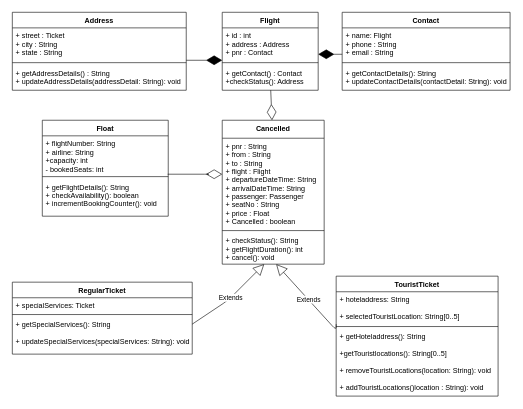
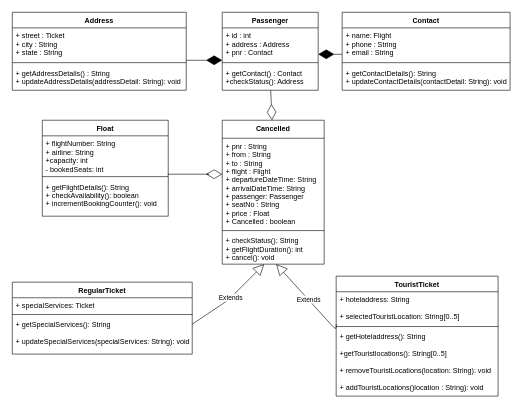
node "Flight": label "Flight" -> "Passenger"
